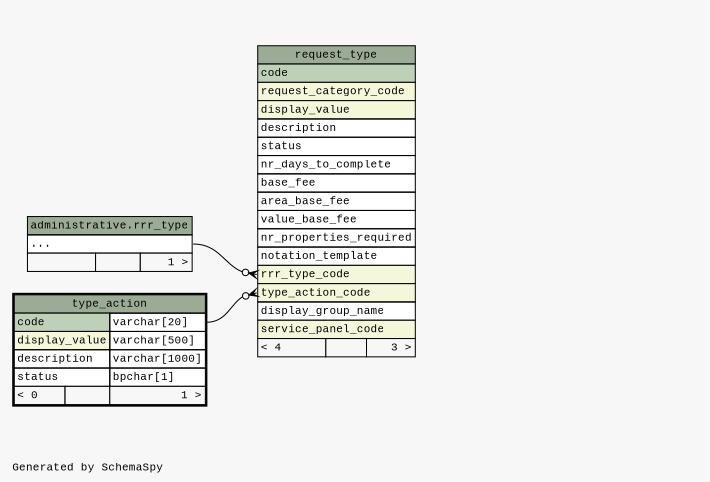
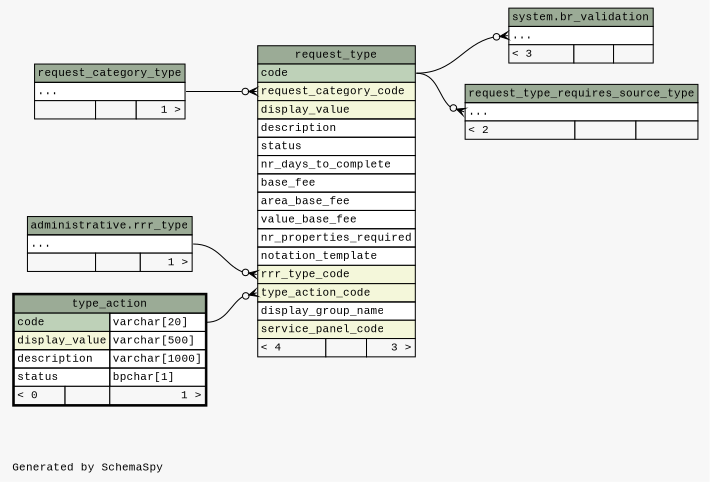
node "system.br_validation": added
node "request_category_type": added
node "request_type_requires_source_type": added
